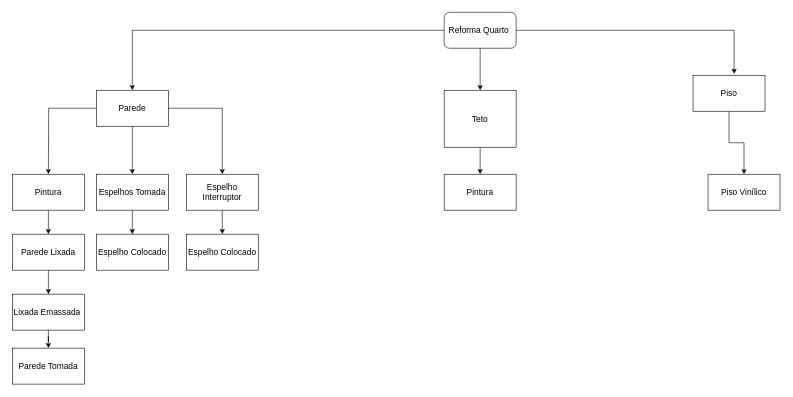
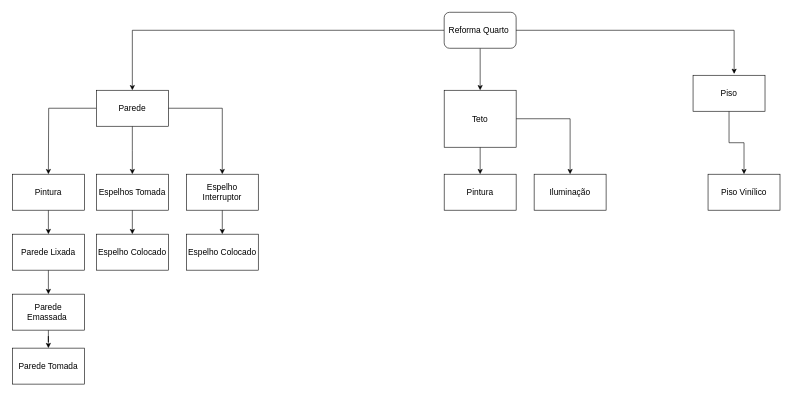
edge "Teto" -> "Iluminação": added
node "Iluminação": added
node "Lixada Emassada": label "Lixada Emassada" -> "Parede Emassada"
